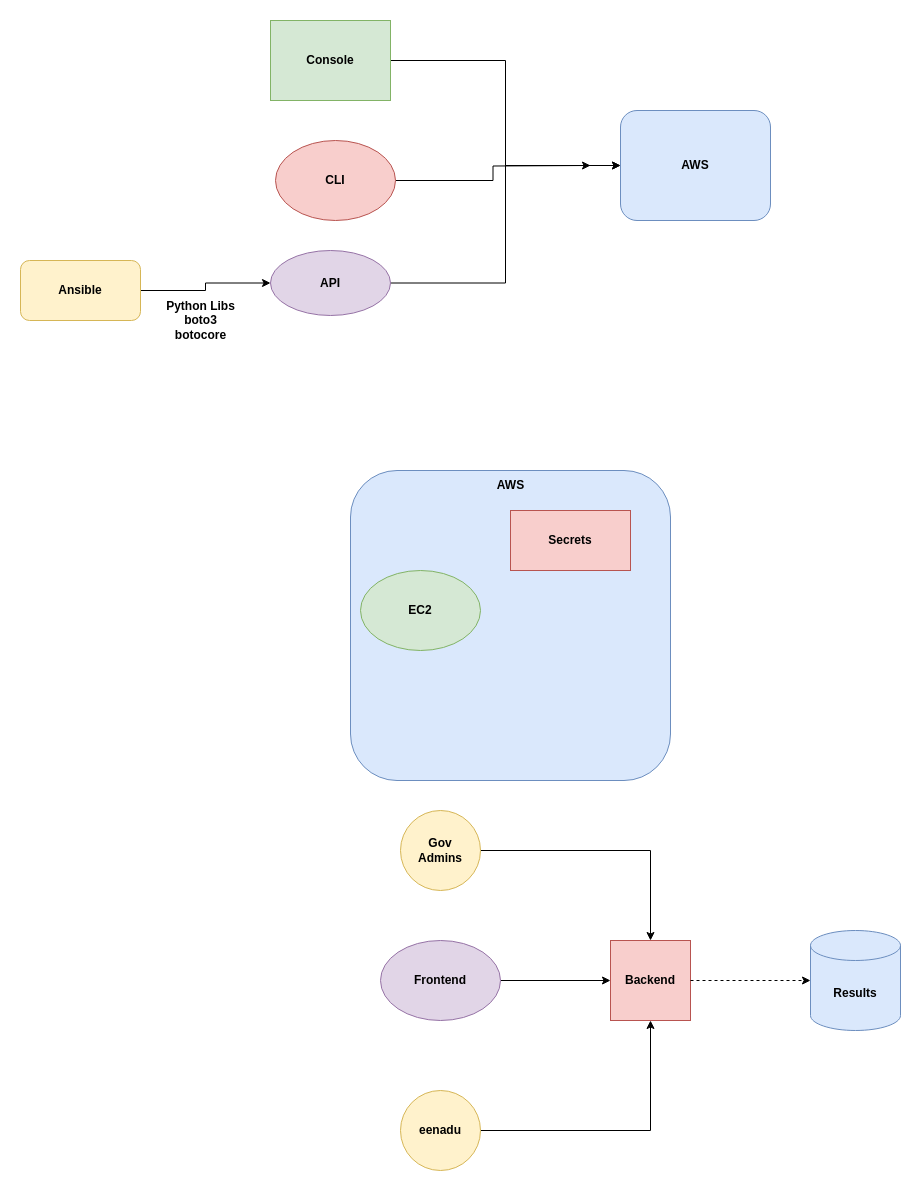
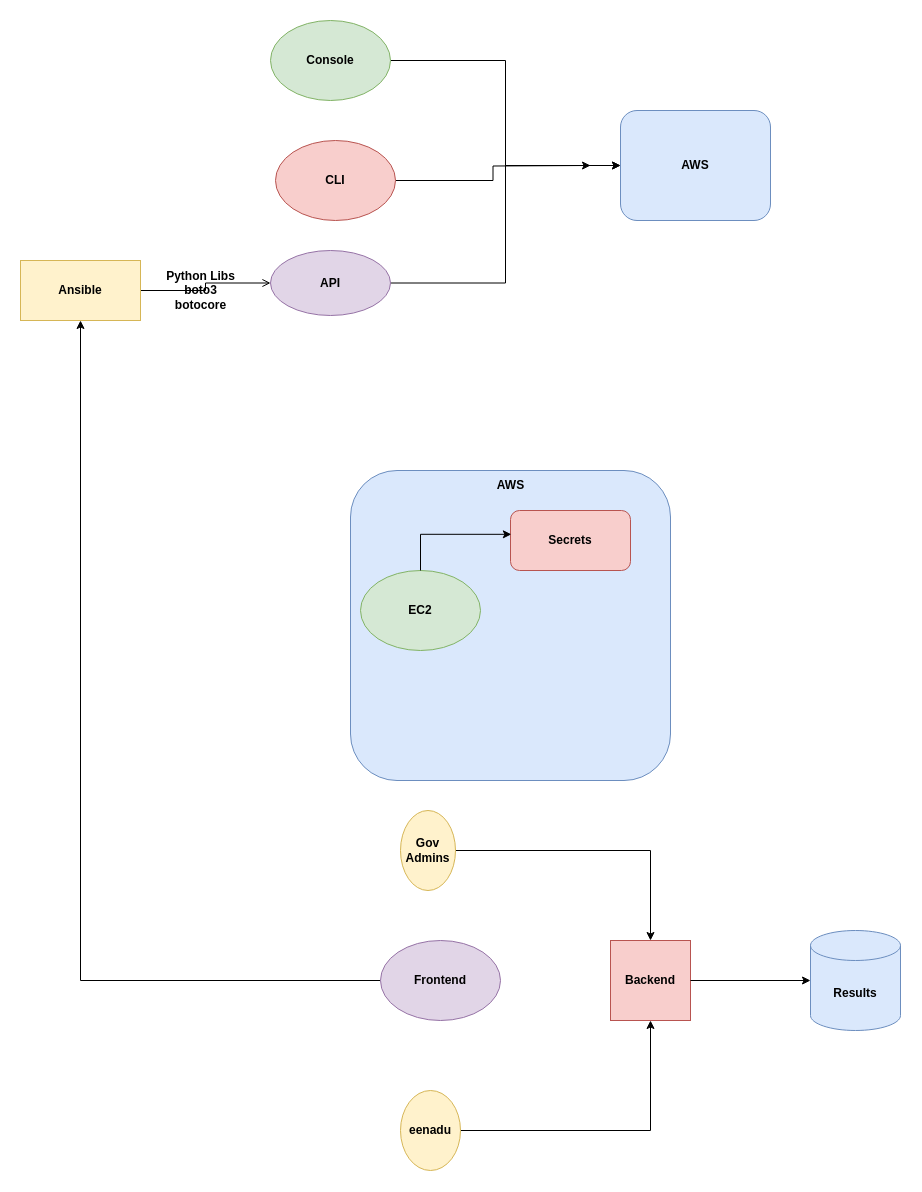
node "Console": shape rectangle -> ellipse
edge "Ansible" -> "API": arrowhead classic -> open
node "Ansible": shape rounded rectangle -> rectangle
node "Python Libs boto3 botocore": moved (201, 321) -> (201, 291)
edge "EC2" -> "Secrets": added
node "Secrets": shape rectangle -> rounded rectangle
node "Gov Admins": size 80x80 -> 55x80
edge "Frontend" -> "Backend": now "Frontend" -> "Ansible"
edge "Backend" -> "Results": style dashed -> solid
node "eenadu": size 80x80 -> 60x80
